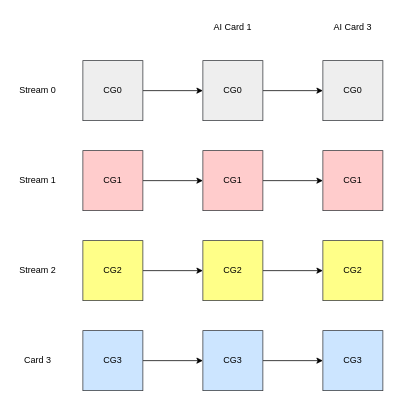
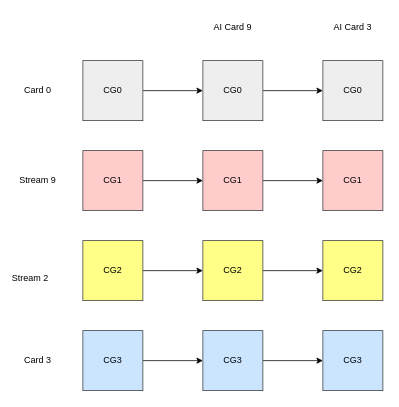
node "AI Card 1": label "AI Card 1" -> "AI Card 9"
node "Stream 0": label "Stream 0" -> "Card 0"
node "Stream 1": label "Stream 1" -> "Stream 9"
node "Stream 2": moved (38, 270) -> (30, 278)
